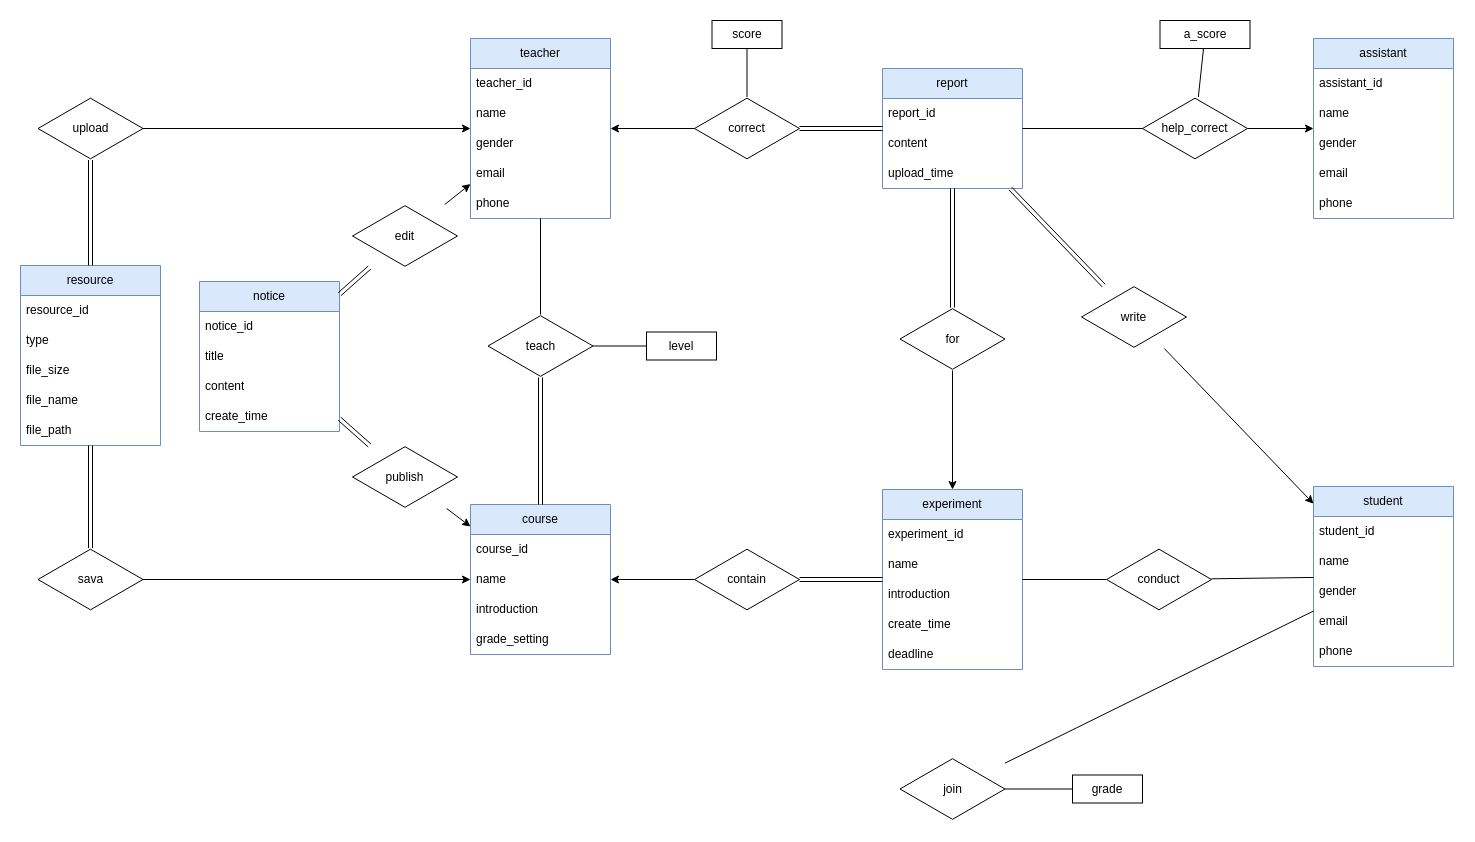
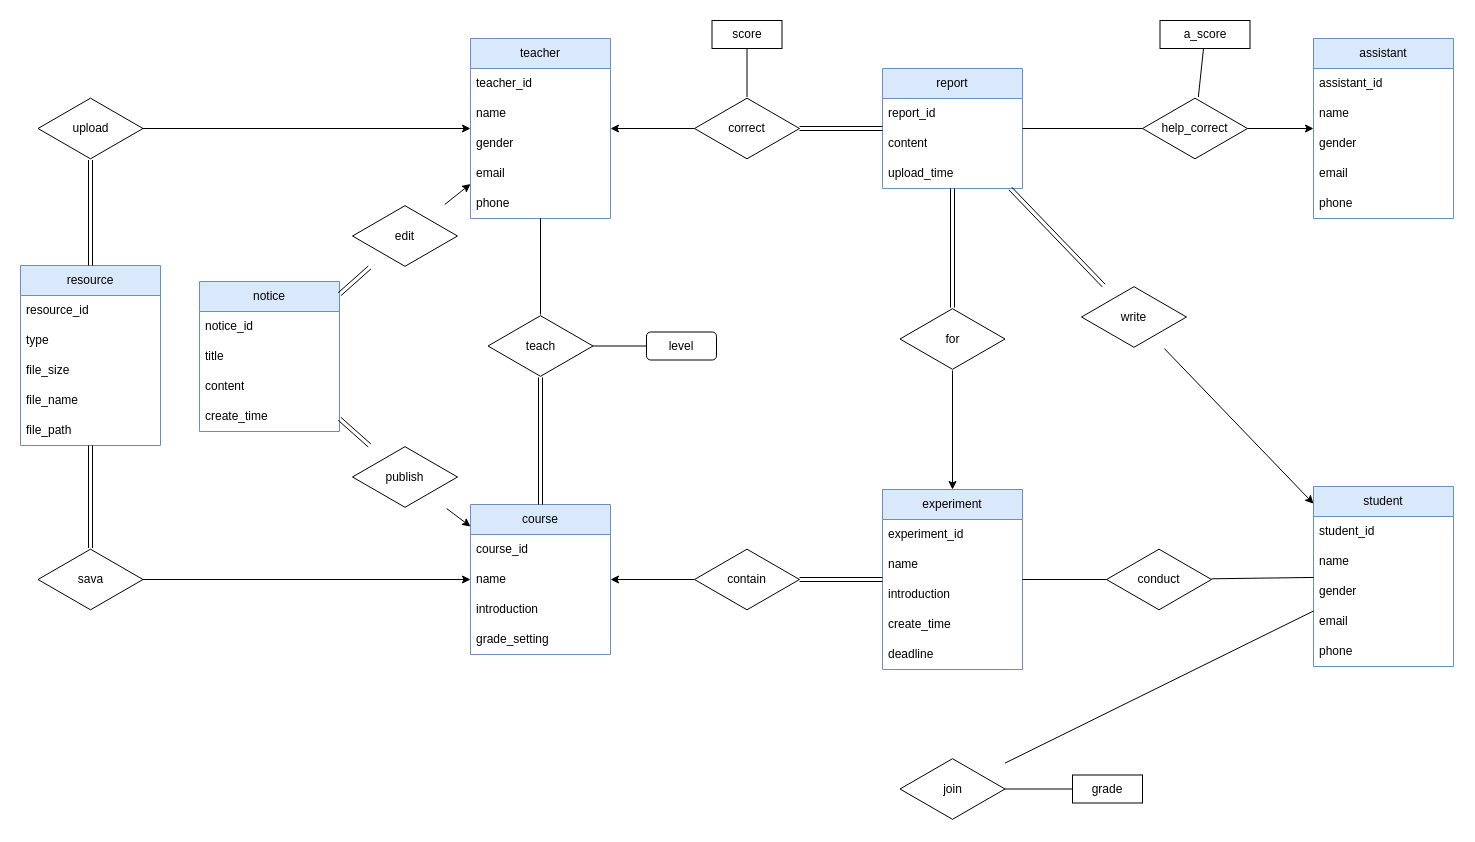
node "level": shape rectangle -> rounded rectangle
